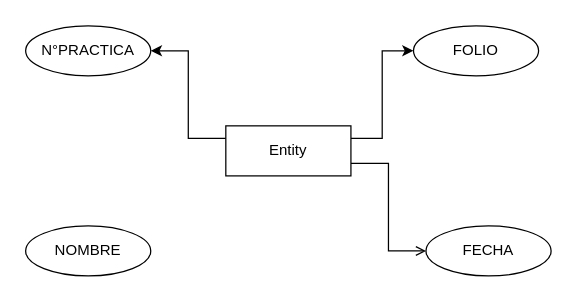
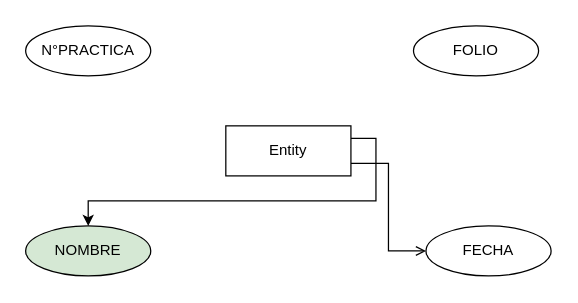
edge "Entity" -> "FOLIO": now "Entity" -> "NOMBRE"
edge "Entity" -> "N°PRACTICA": removed
node "NOMBRE": fillcolor #ffffff -> #d5e8d4
